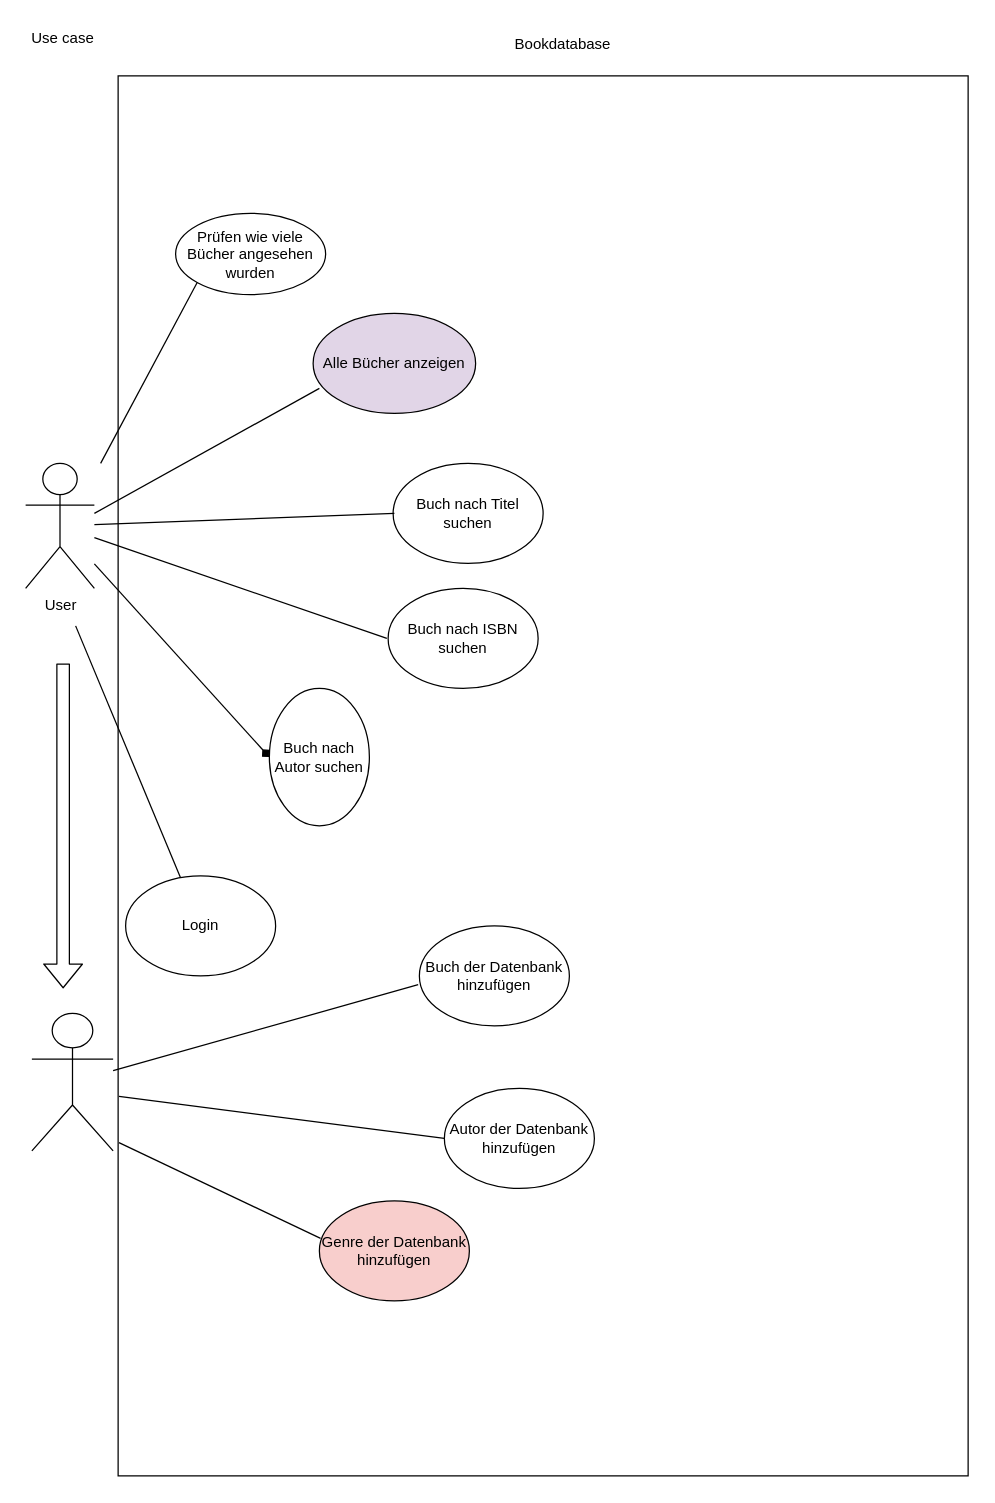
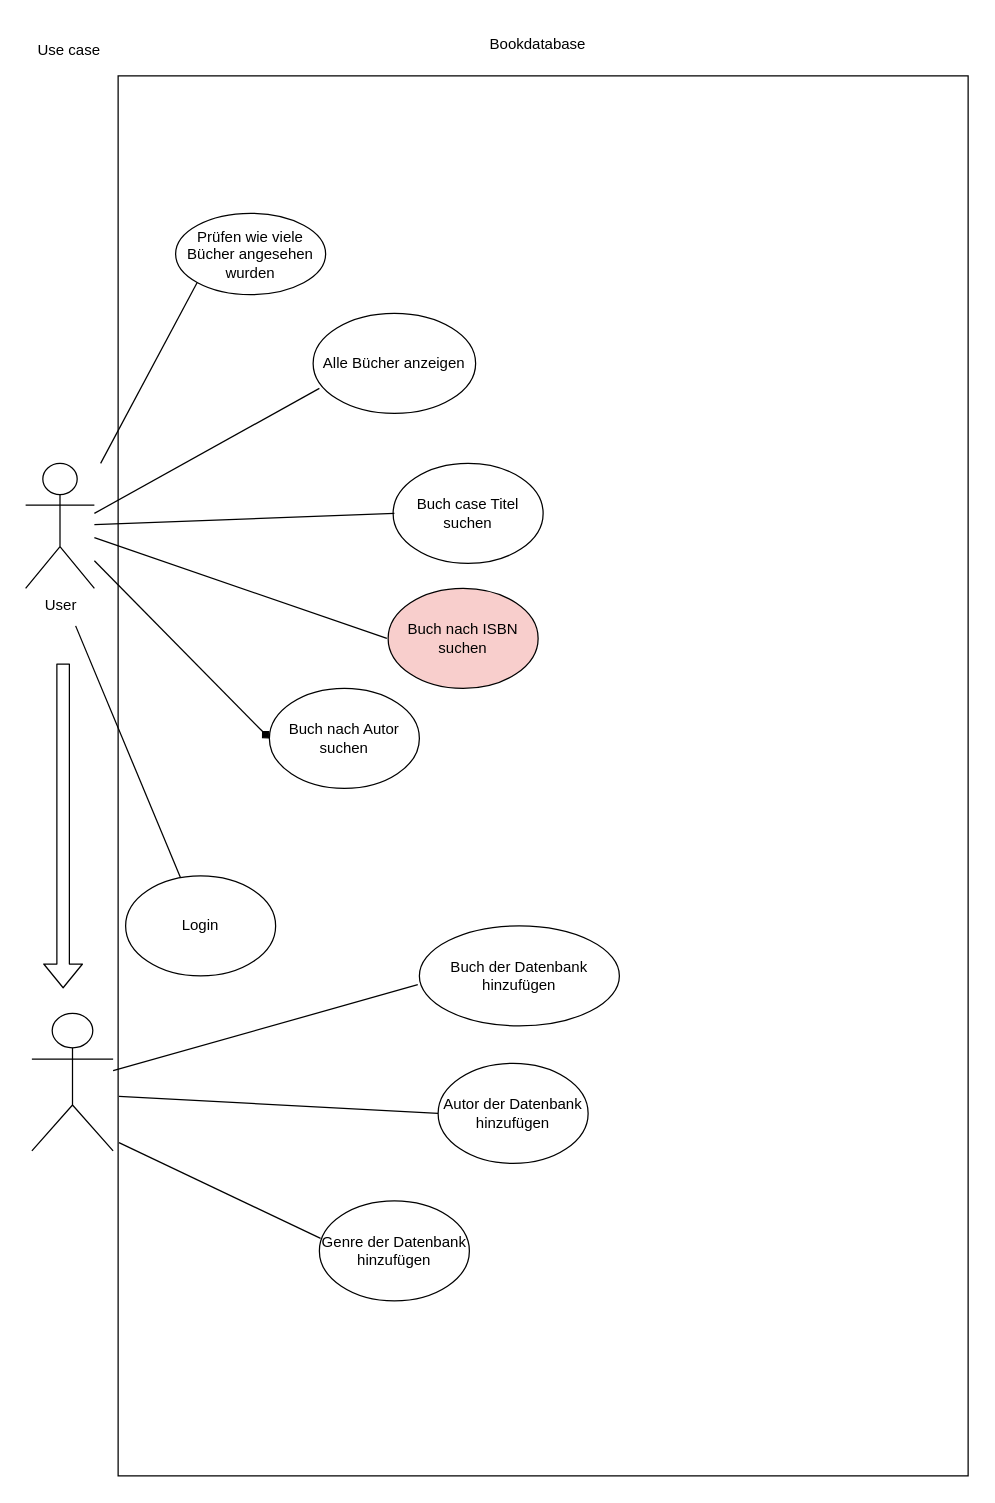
node "Use case": moved (63, 38) -> (69, 51)
node "Bookdatabase": moved (563, 44) -> (538, 44)
node "Alle Bücher anzeigen": fillcolor #e1d5e7 -> #ffffff
node "Buch nach Titel suchen": label "Buch nach Titel suchen" -> "Buch case Titel suchen"
node "Buch nach ISBN suchen": fillcolor #ffffff -> #f8cecc
node "Buch nach Autor suchen": size 100x138 -> 150x100
node "Buch der Datenbank hinzufügen": size 150x100 -> 200x100
node "Autor der Datenbank hinzufügen": moved (519, 1138) -> (513, 1113)
node "Genre der Datenbank hinzufügen": fillcolor #f8cecc -> #ffffff
